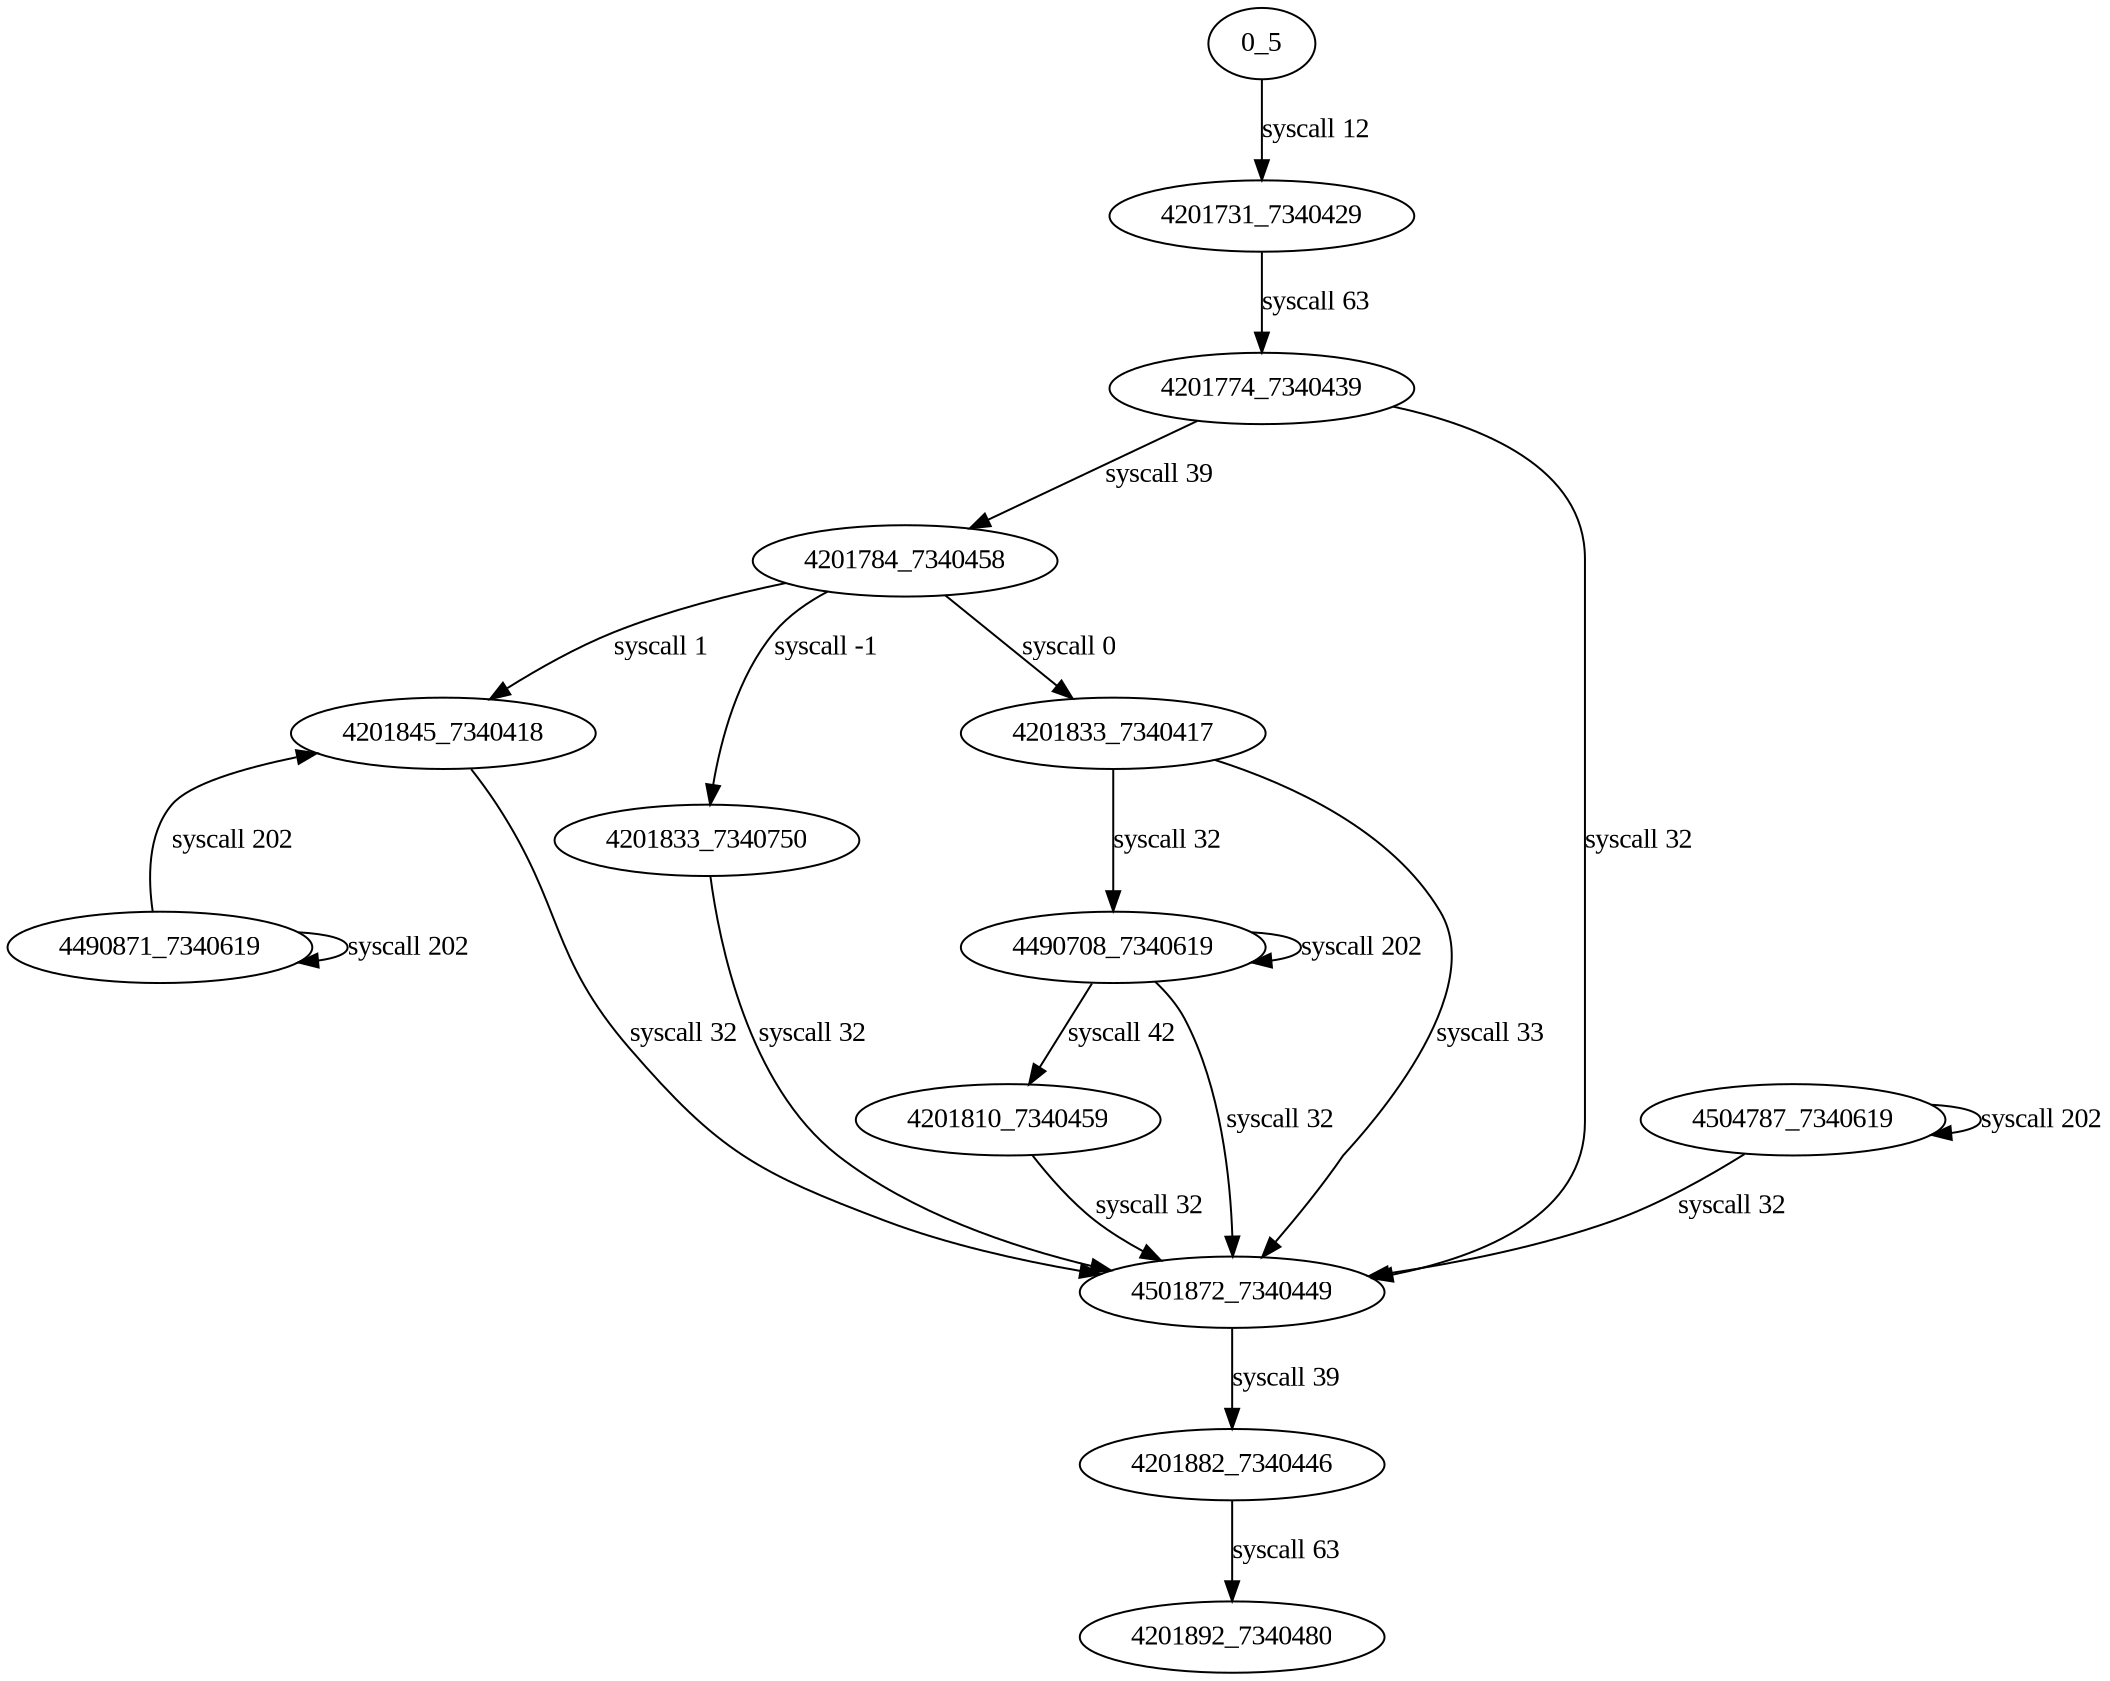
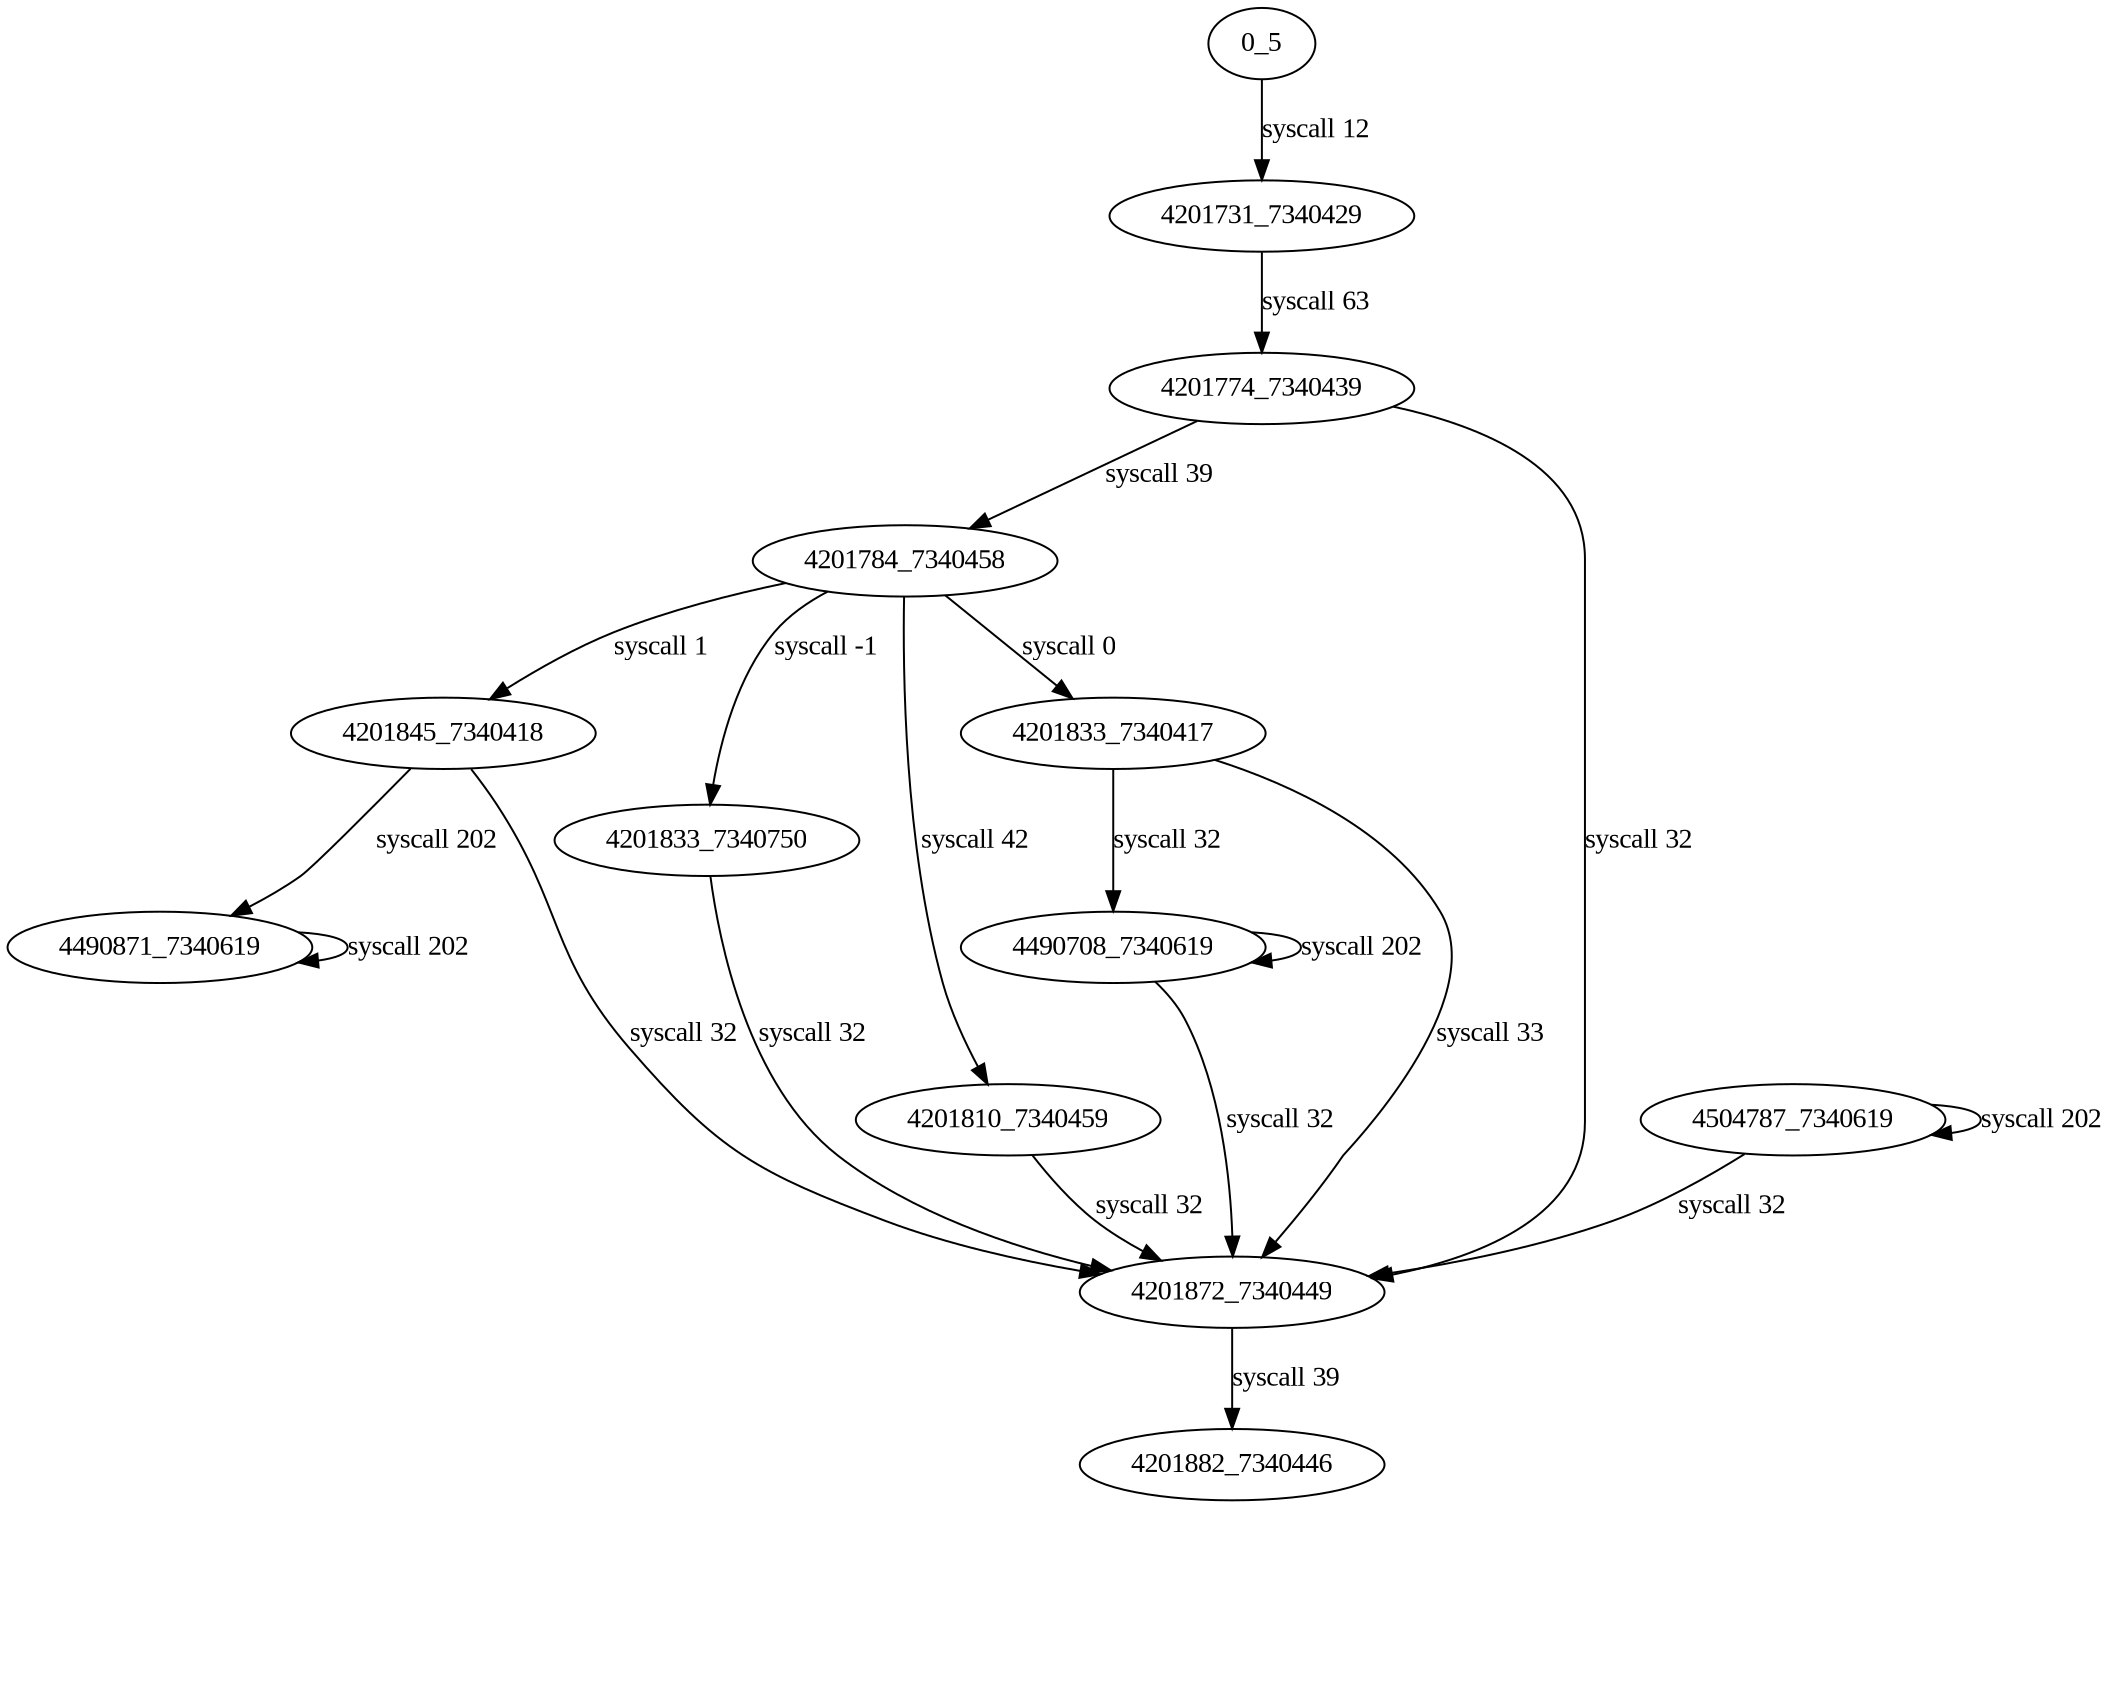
edge "4490871_7340619" -> "4201845_7340418": reversed
edge "4490708_7340619" -> "4201810_7340459": now "4201784_7340458" -> "4201810_7340459"
node "4501872_7340449": label "4501872_7340449" -> "4201872_7340449"
node "4201892_7340480": removed
